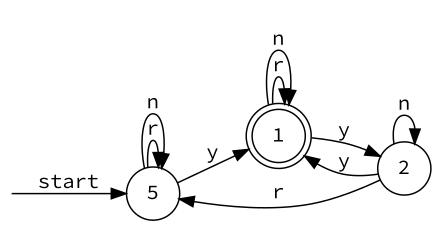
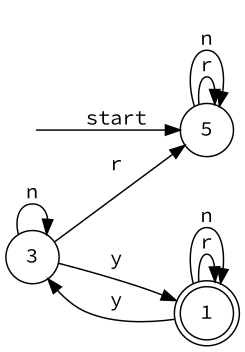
node "2": label "2" -> "3"
edge "5" -> "1": removed, label "y"
